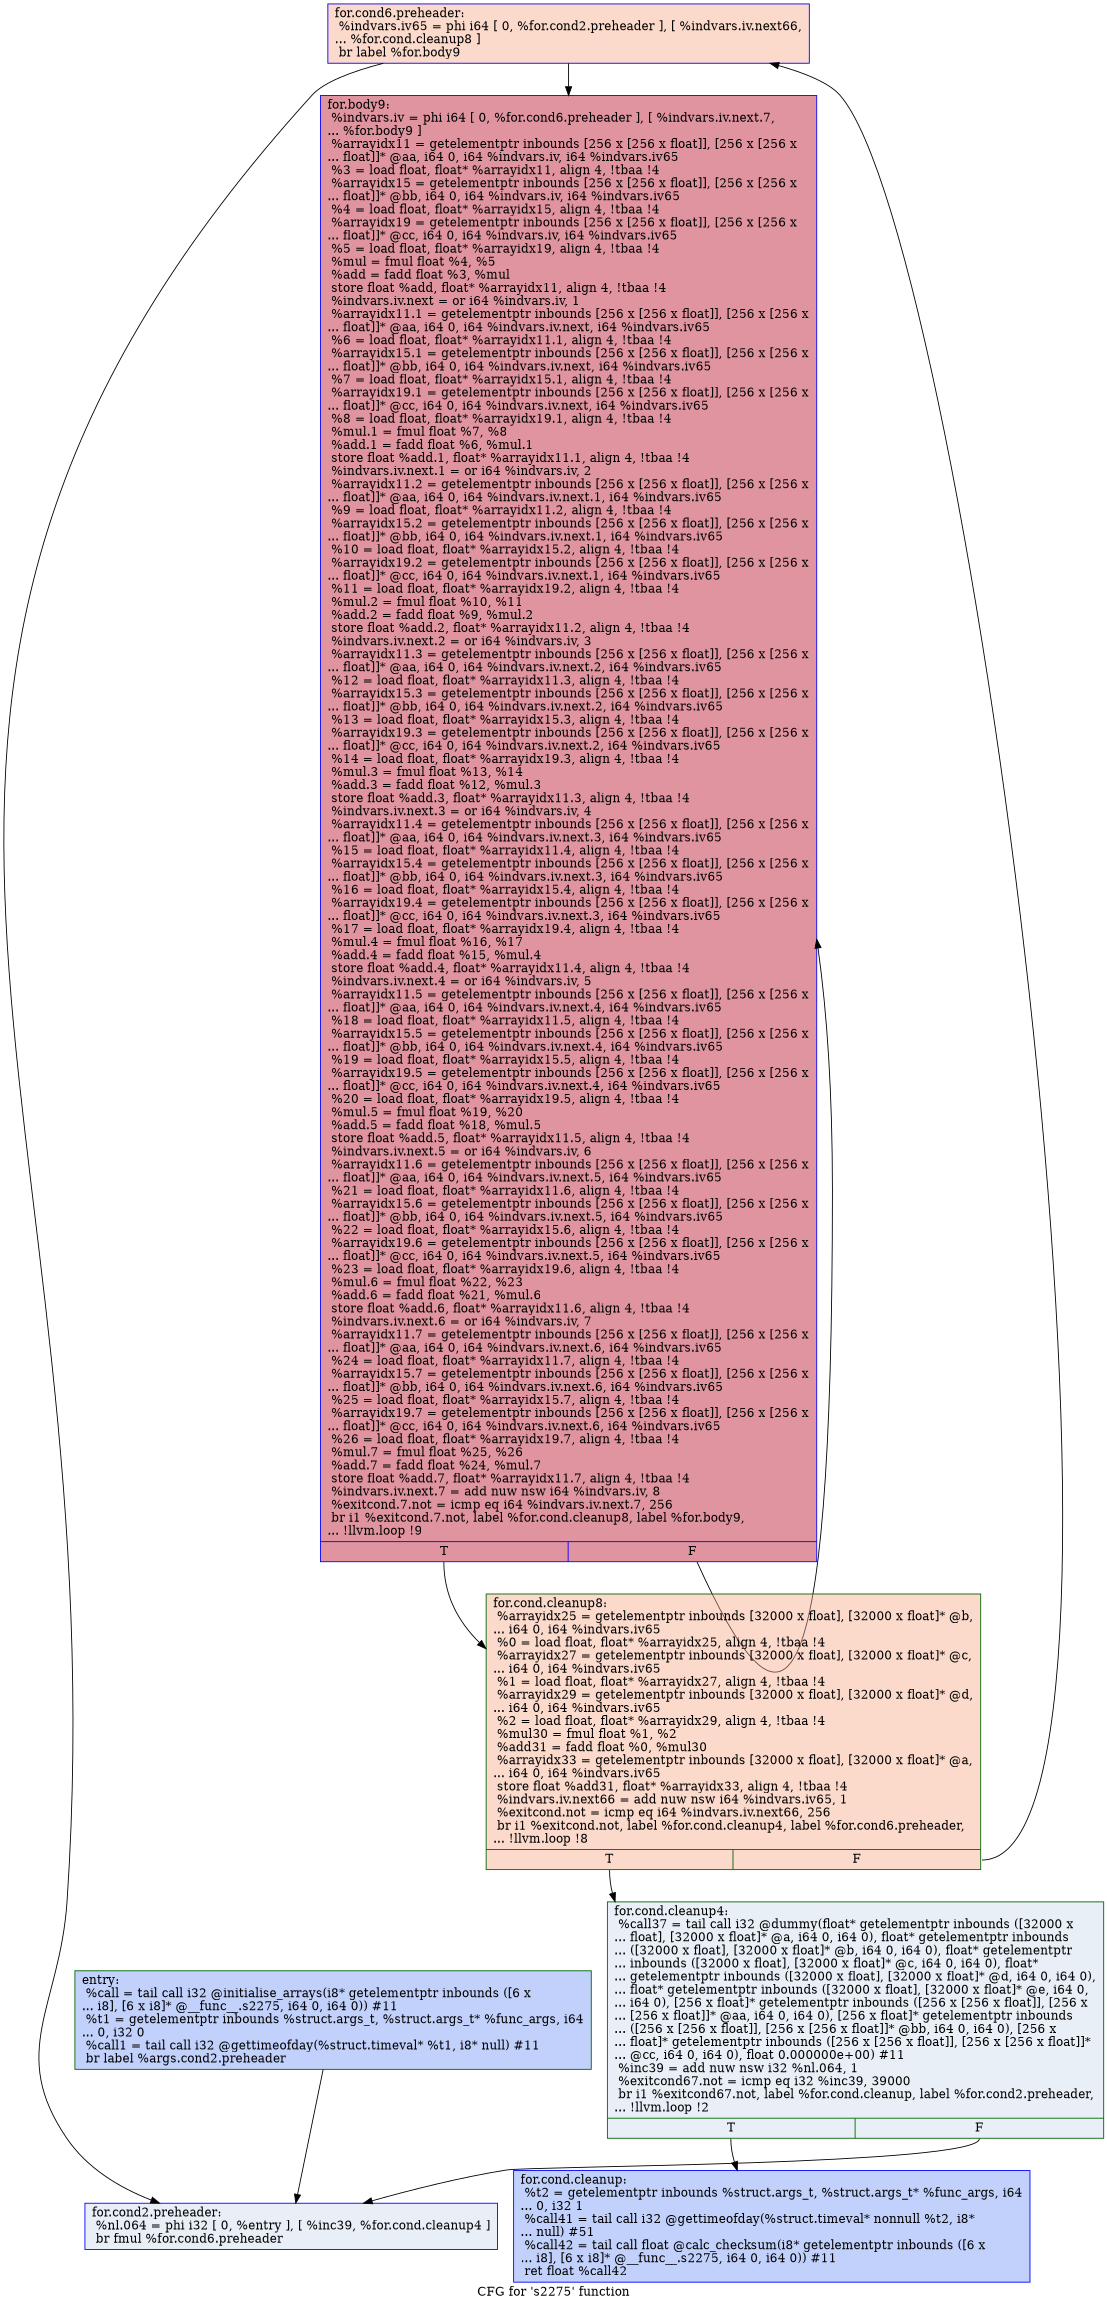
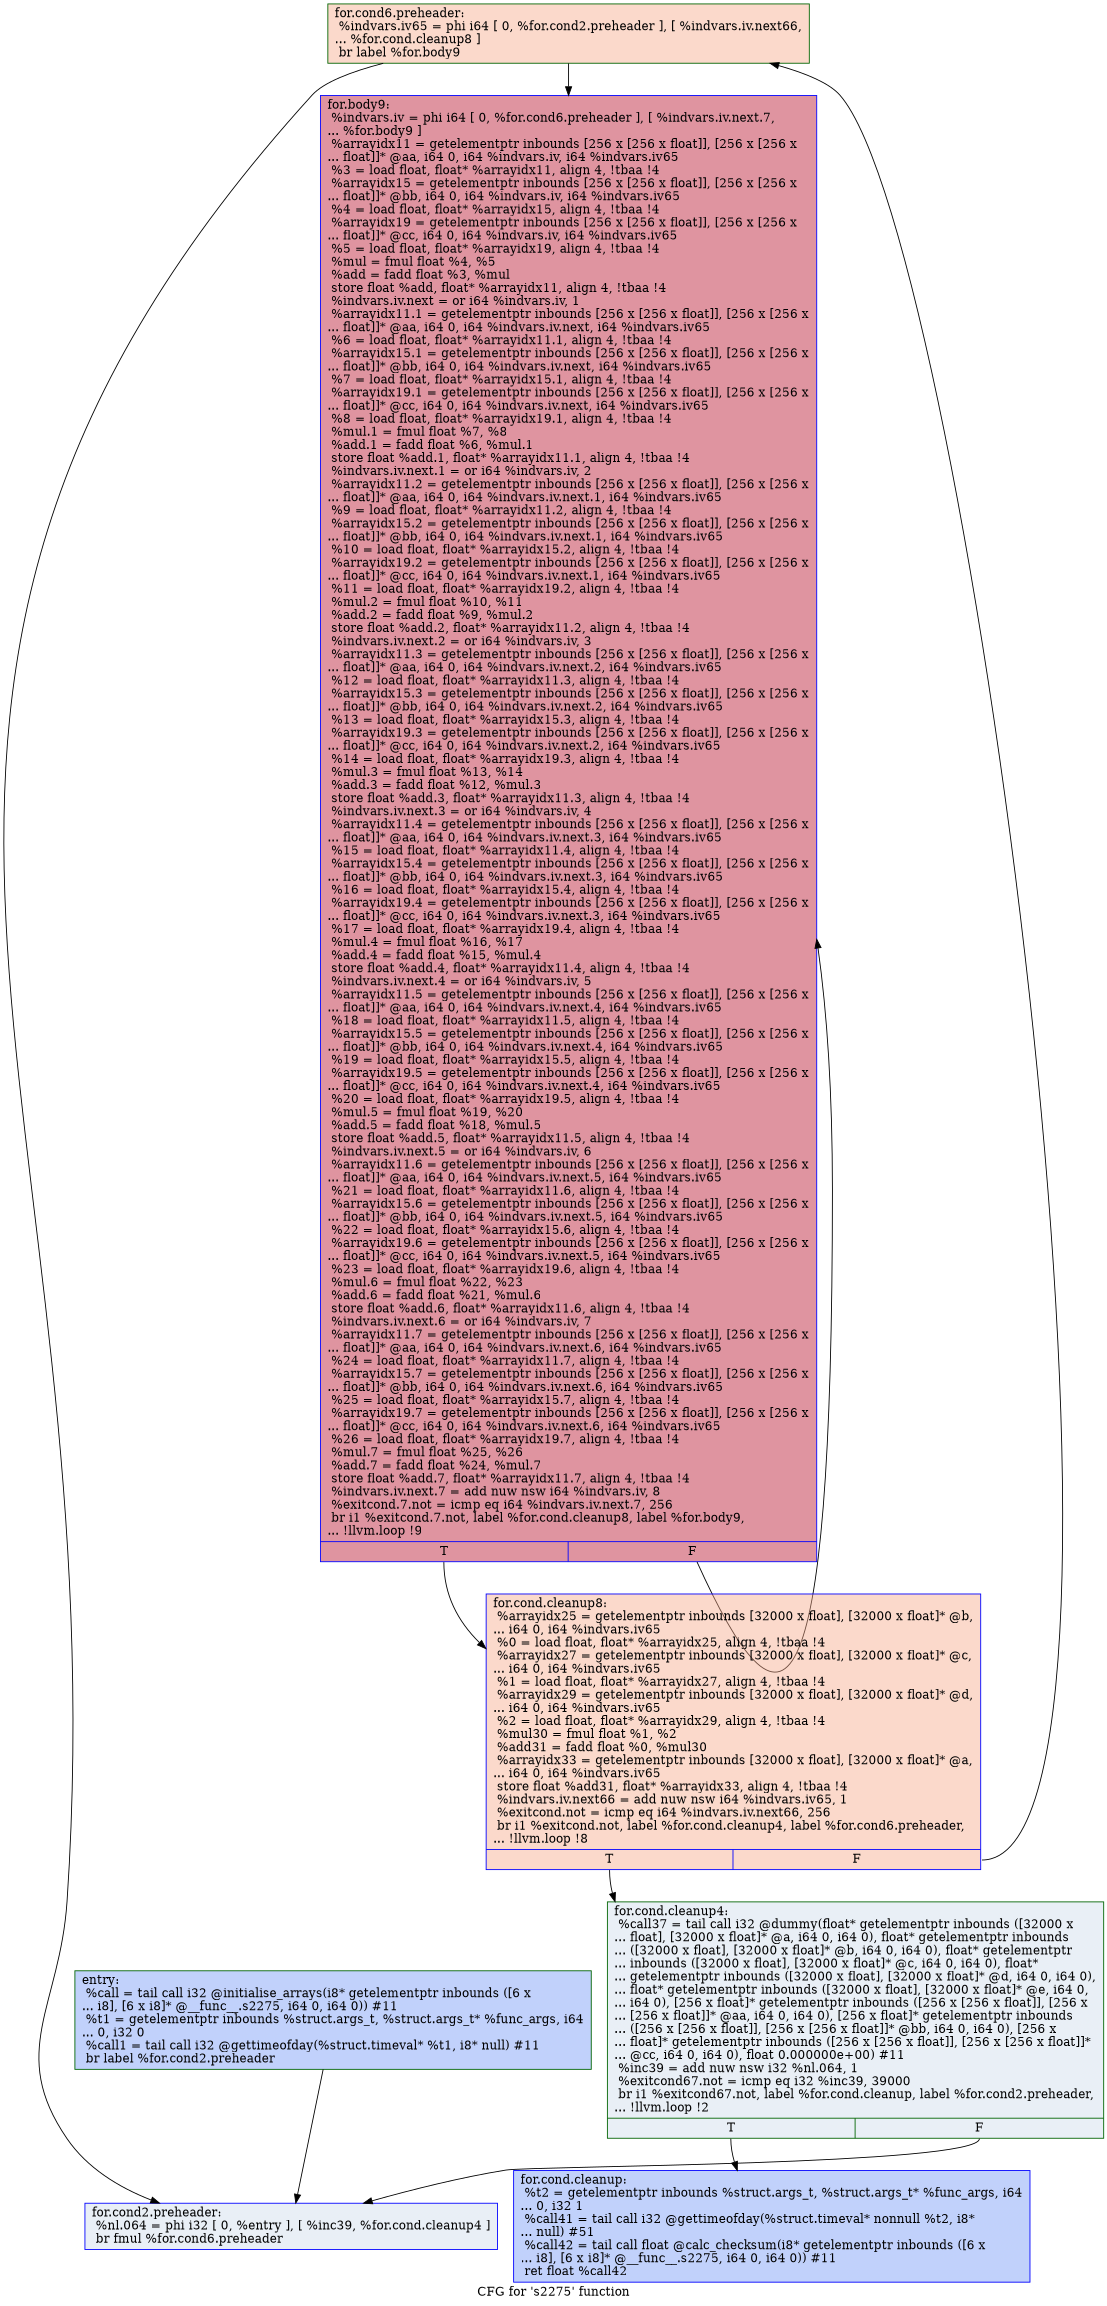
node "for.cond6.preheader:": color blue -> darkgreen
node "for.cond.cleanup8:": color darkgreen -> blue
node "entry:": text "br label %args.cond2.preheader" -> "br label %for.cond2.preheader"
